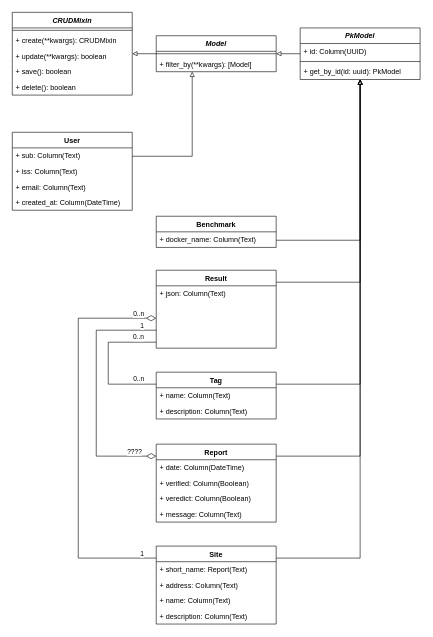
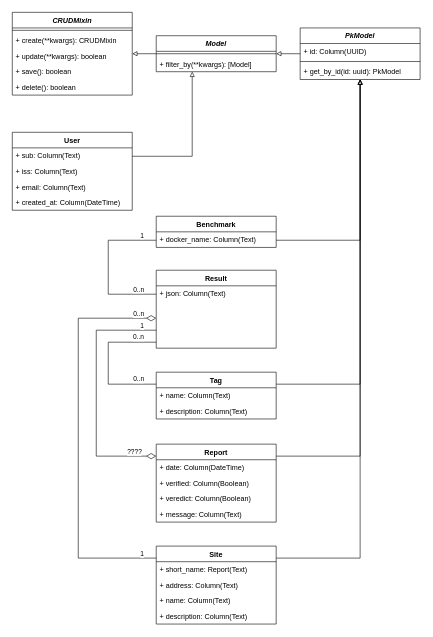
edge "Benchmark" -- "Result": added, labels "1", "0..n"
edge "Result" -> "PkModel": removed
